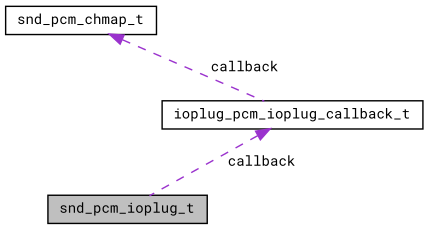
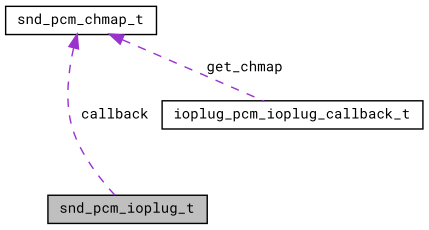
edge "ioplug_pcm_ioplug_callback_t" -> "snd_pcm_chmap_t": label " callback" -> " get_chmap"
edge "snd_pcm_ioplug_t" -> "ioplug_pcm_ioplug_callback_t": now "snd_pcm_ioplug_t" -> "snd_pcm_chmap_t"
